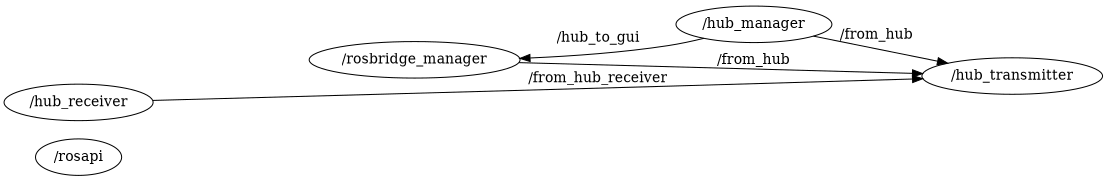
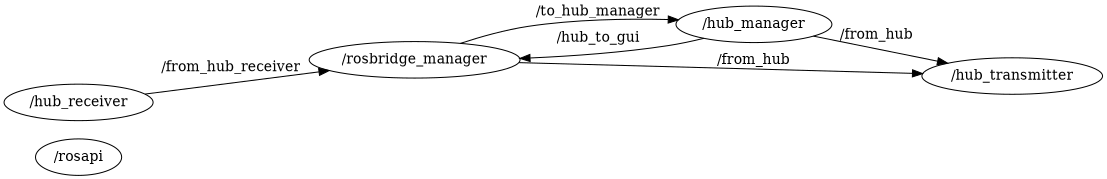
edge "/rosbridge_manager" -> "/hub_manager": added, label "/to_hub_manager"
edge "/hub_receiver" -> "/hub_transmitter": now "/hub_receiver" -> "/rosbridge_manager"
